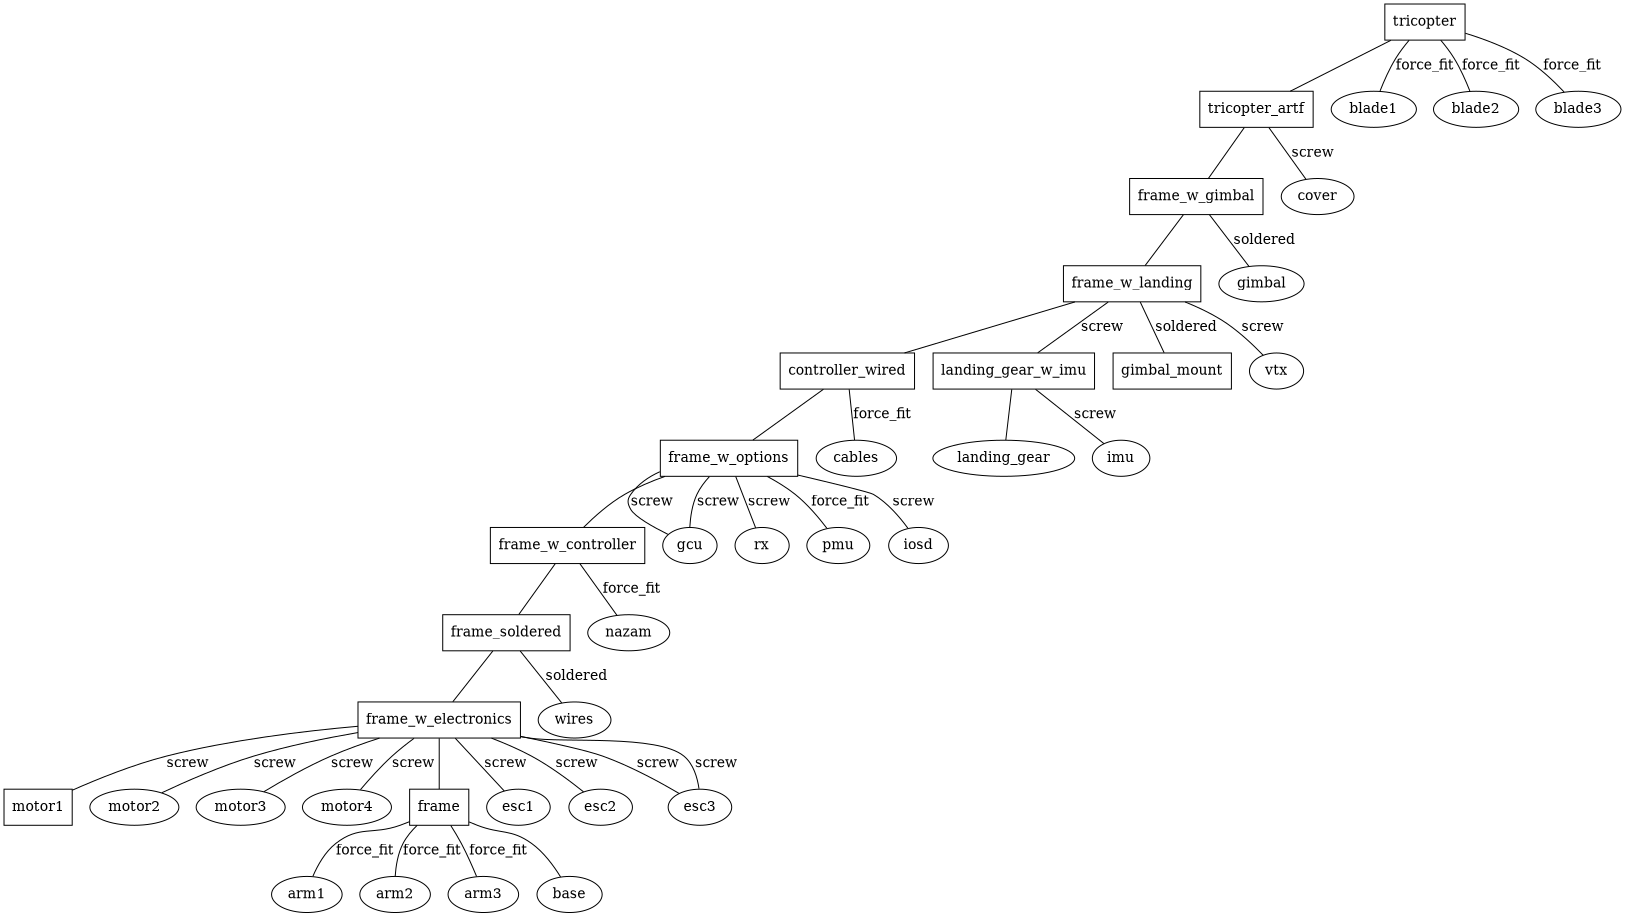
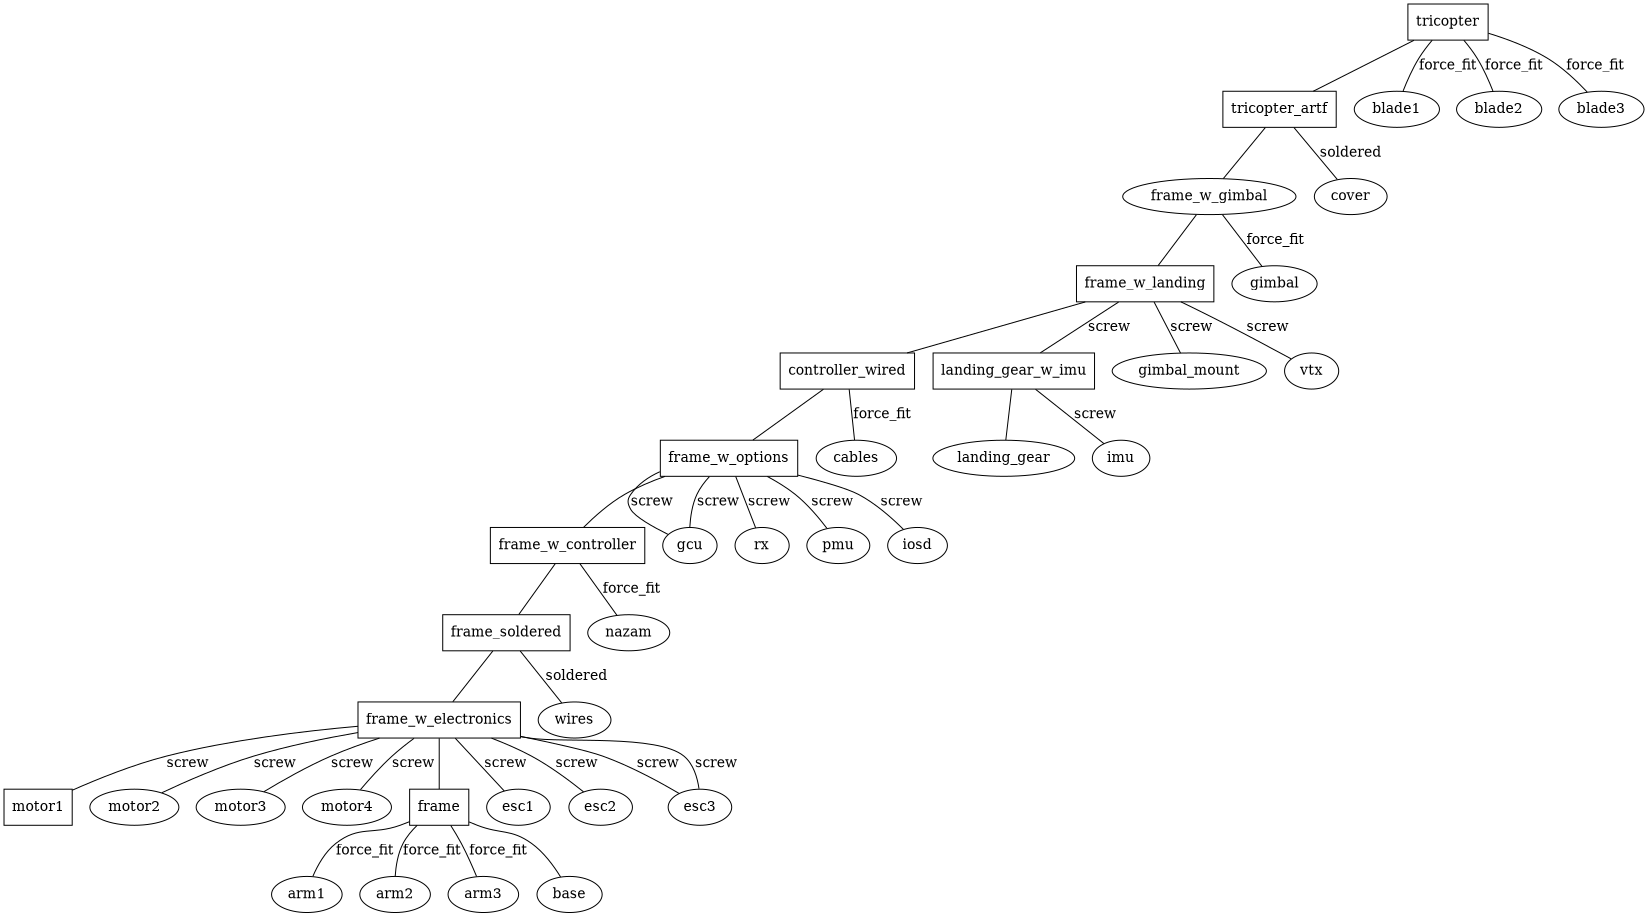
edge "tricopter_artf" -- "cover": label "screw" -> "soldered"
node "frame_w_gimbal": shape box -> ellipse
edge "frame_w_gimbal" -- "gimbal": label "soldered" -> "force_fit"
edge "frame_w_landing" -- "gimbal_mount": label "soldered" -> "screw"
node "gimbal_mount": shape box -> ellipse
edge "frame_w_options" -- "pmu": label "force_fit" -> "screw"
